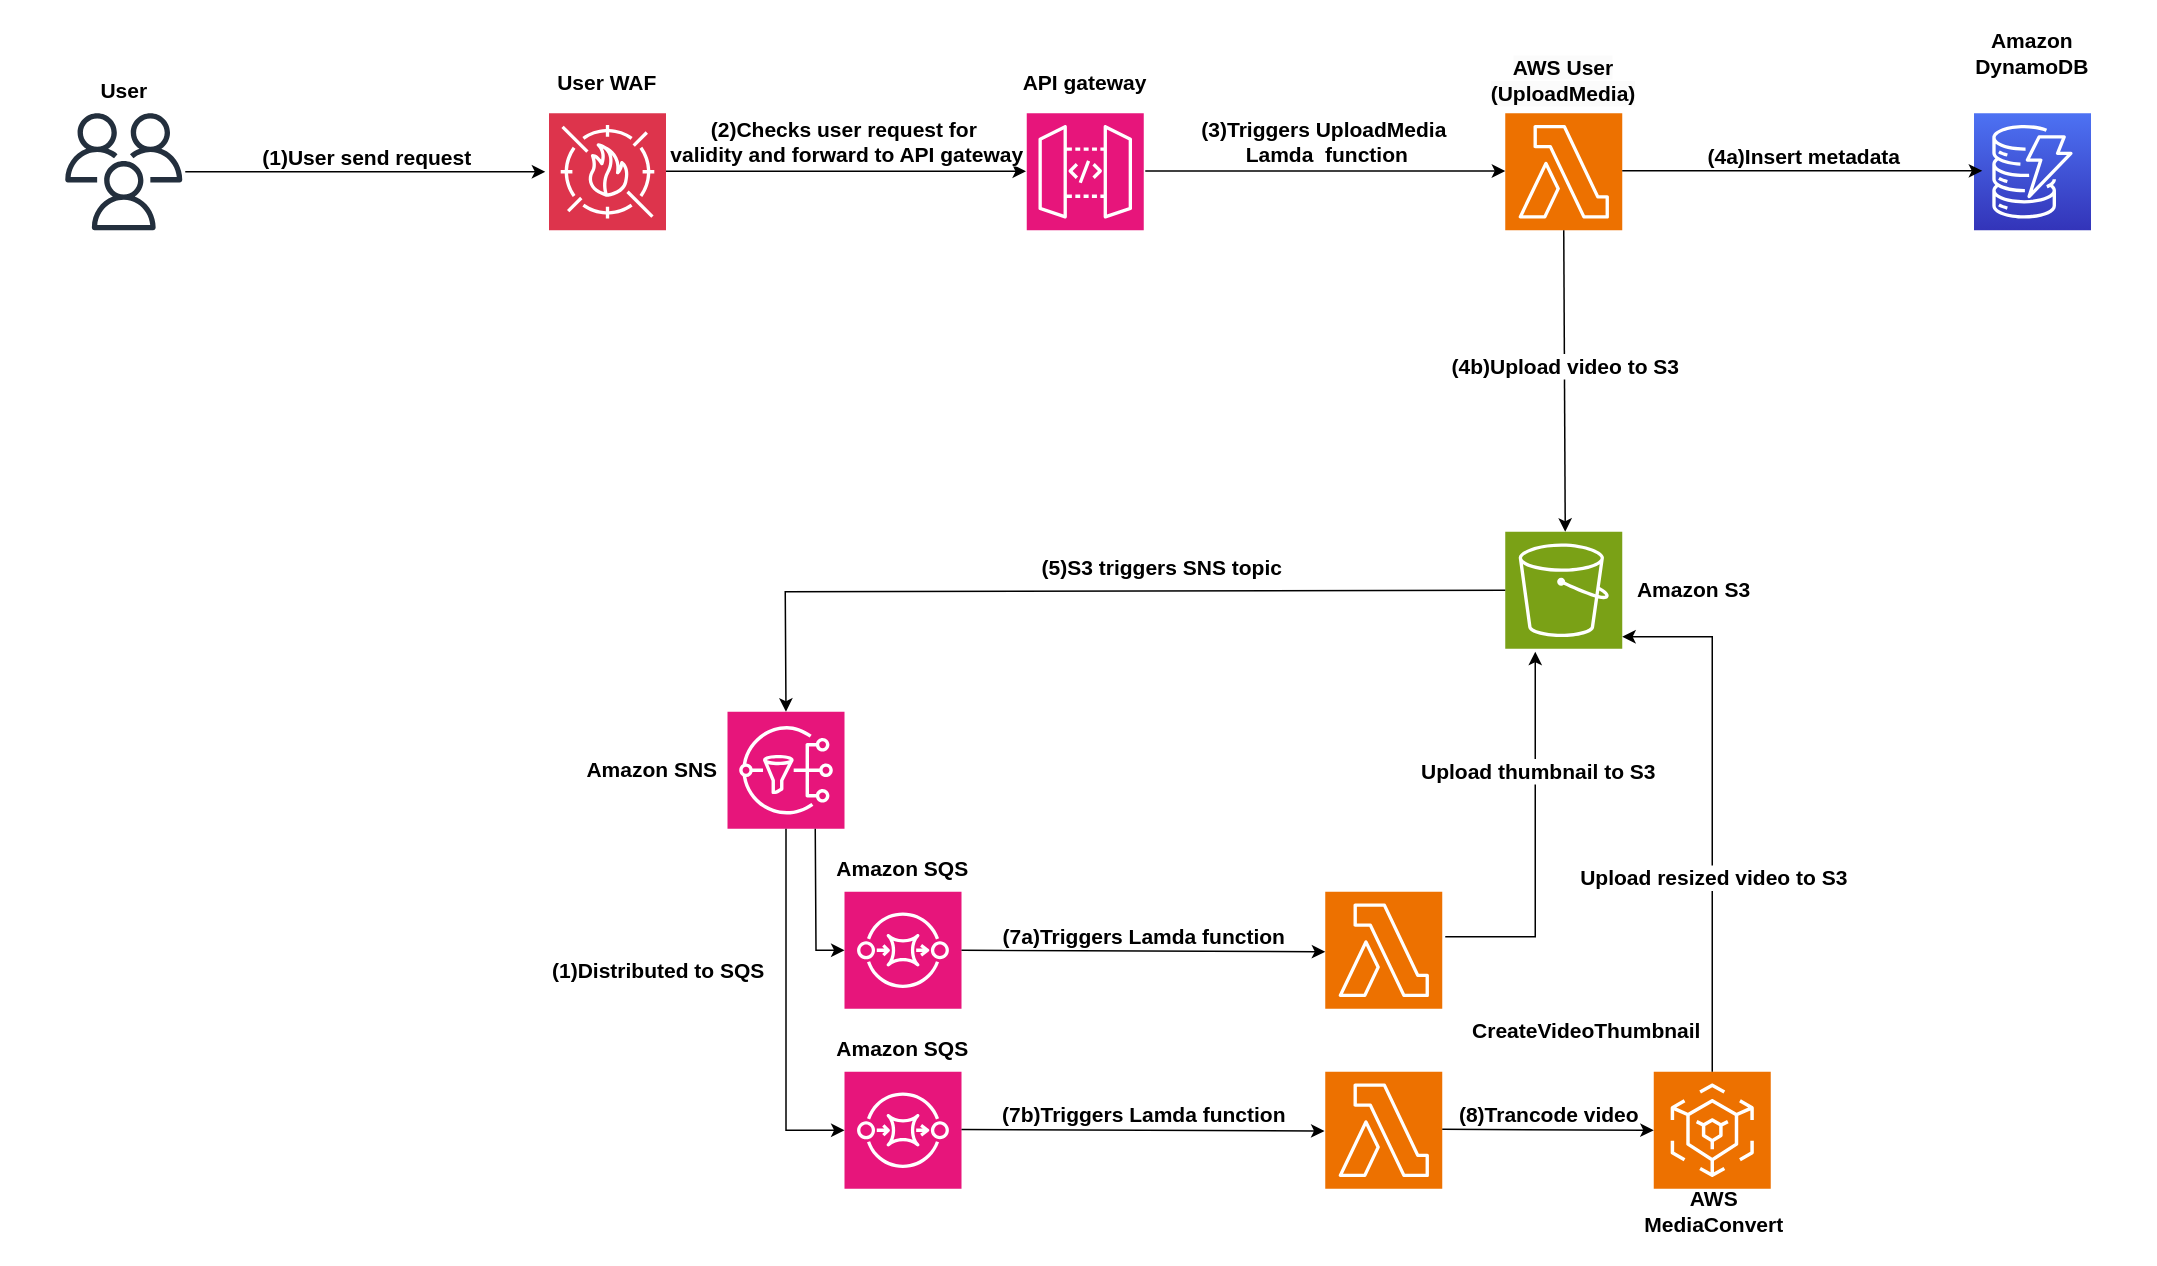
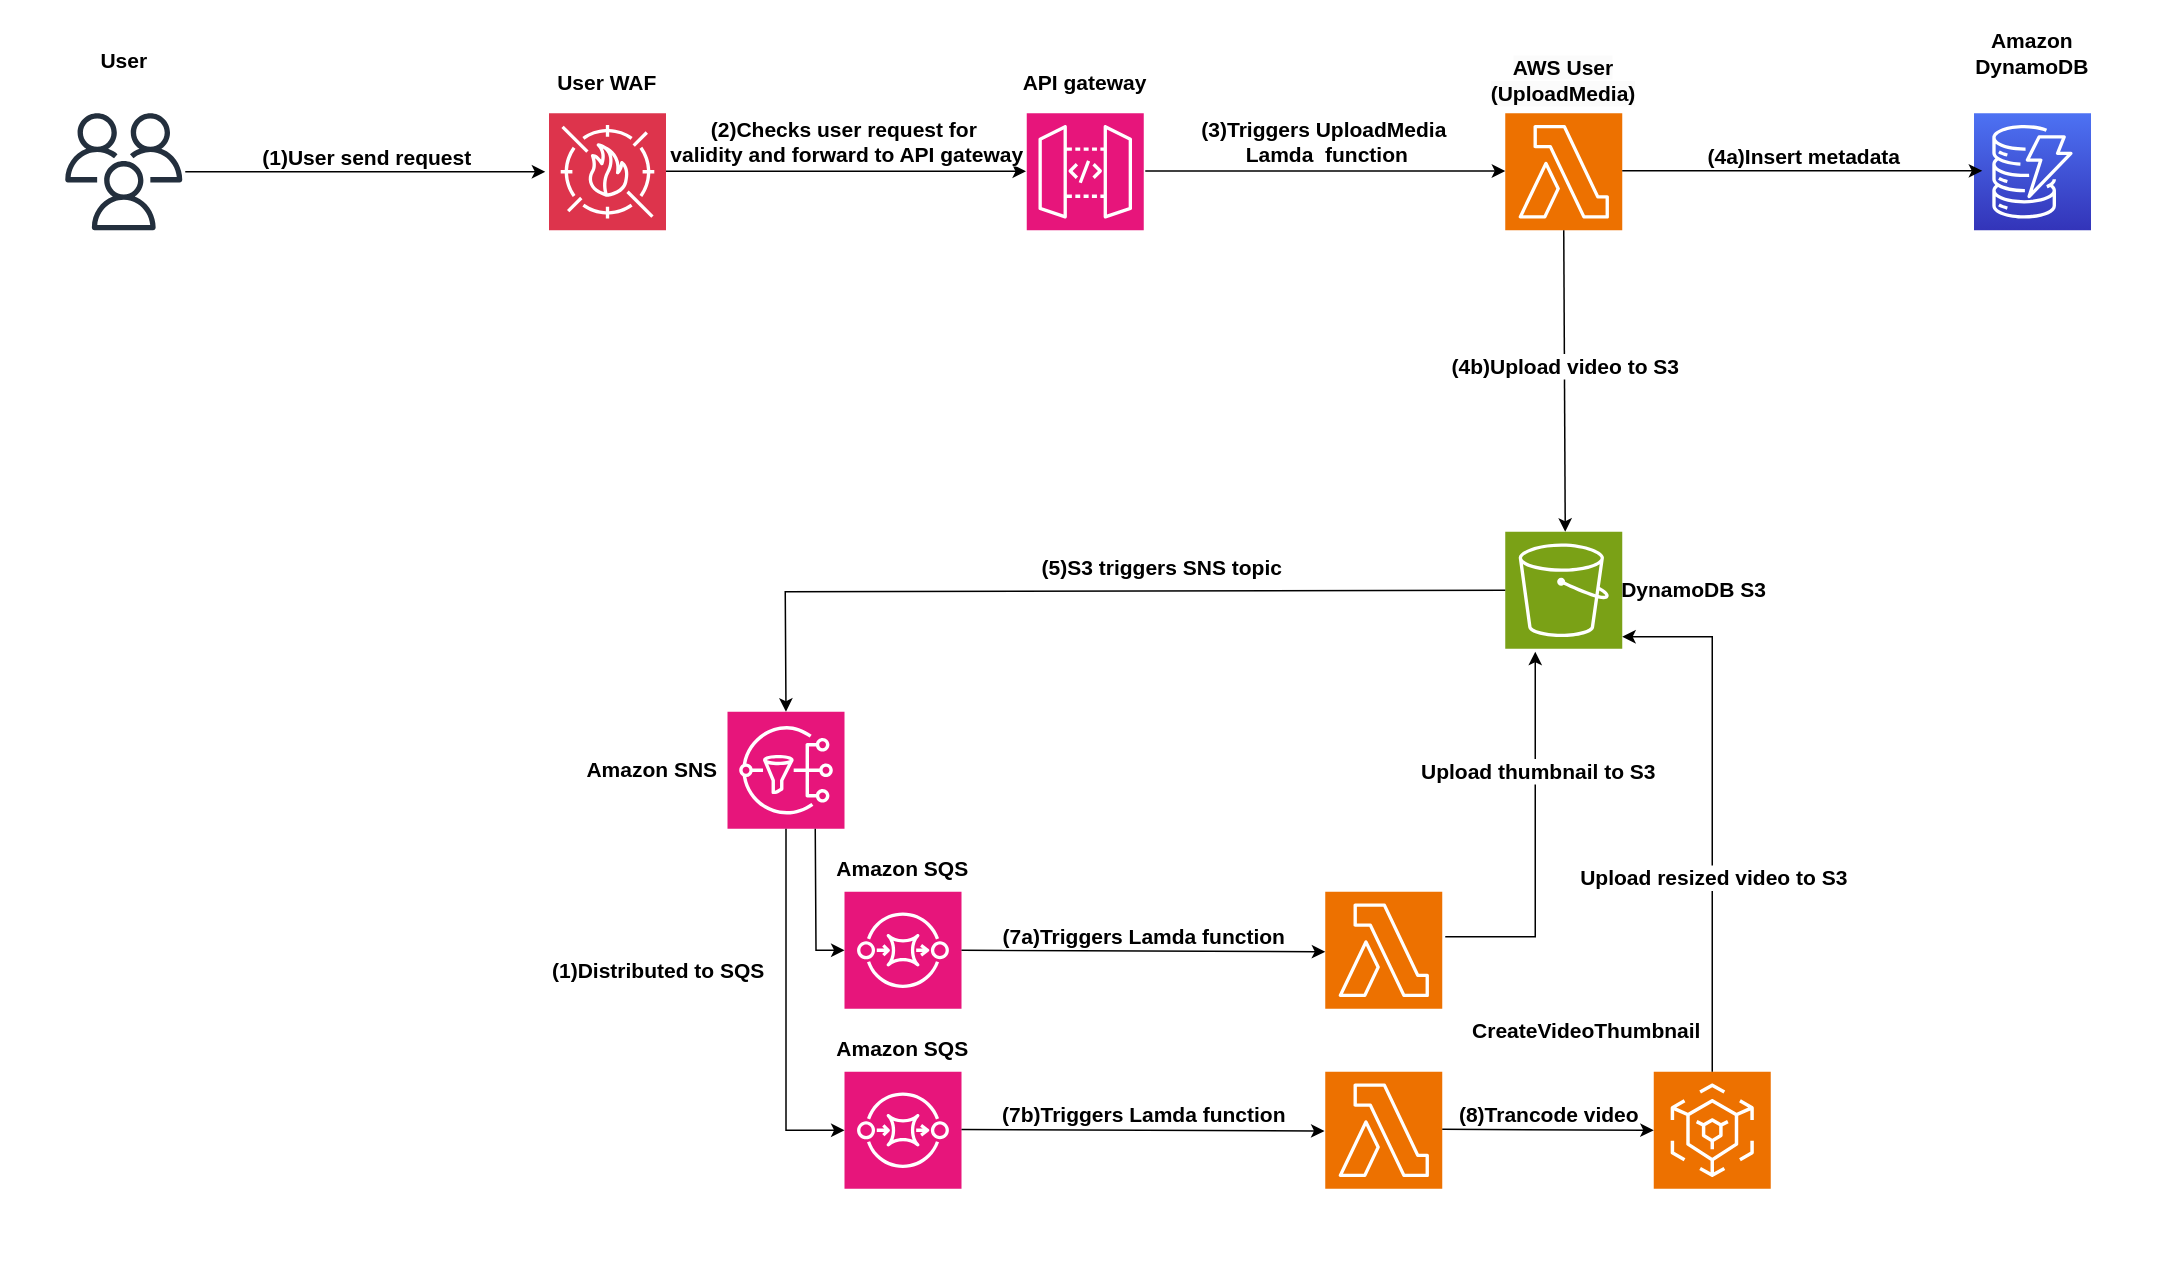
node "User": moved (124, 91) -> (124, 61)
node "Amazon S3": label "Amazon S3" -> "DynamoDB S3"
node "AWS MediaConvert": removed
